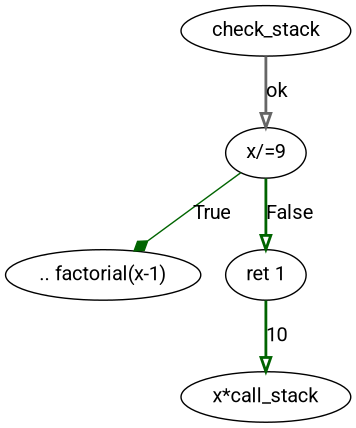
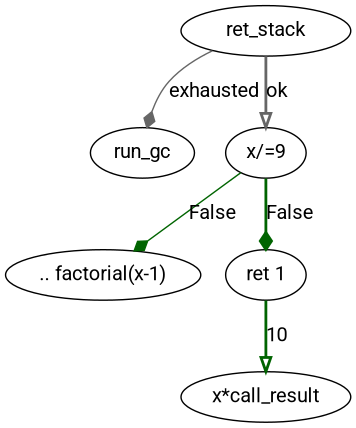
node "check_stack": label "check_stack" -> "ret_stack"
node "run_gc": added
edge "x/=9" -> "ret 1": arrowhead onormal -> diamond
edge "x/=9" -> ".. factorial(x-1)": label "True" -> "False"
node "x*call_stack": label "x*call_stack" -> "x*call_result"
